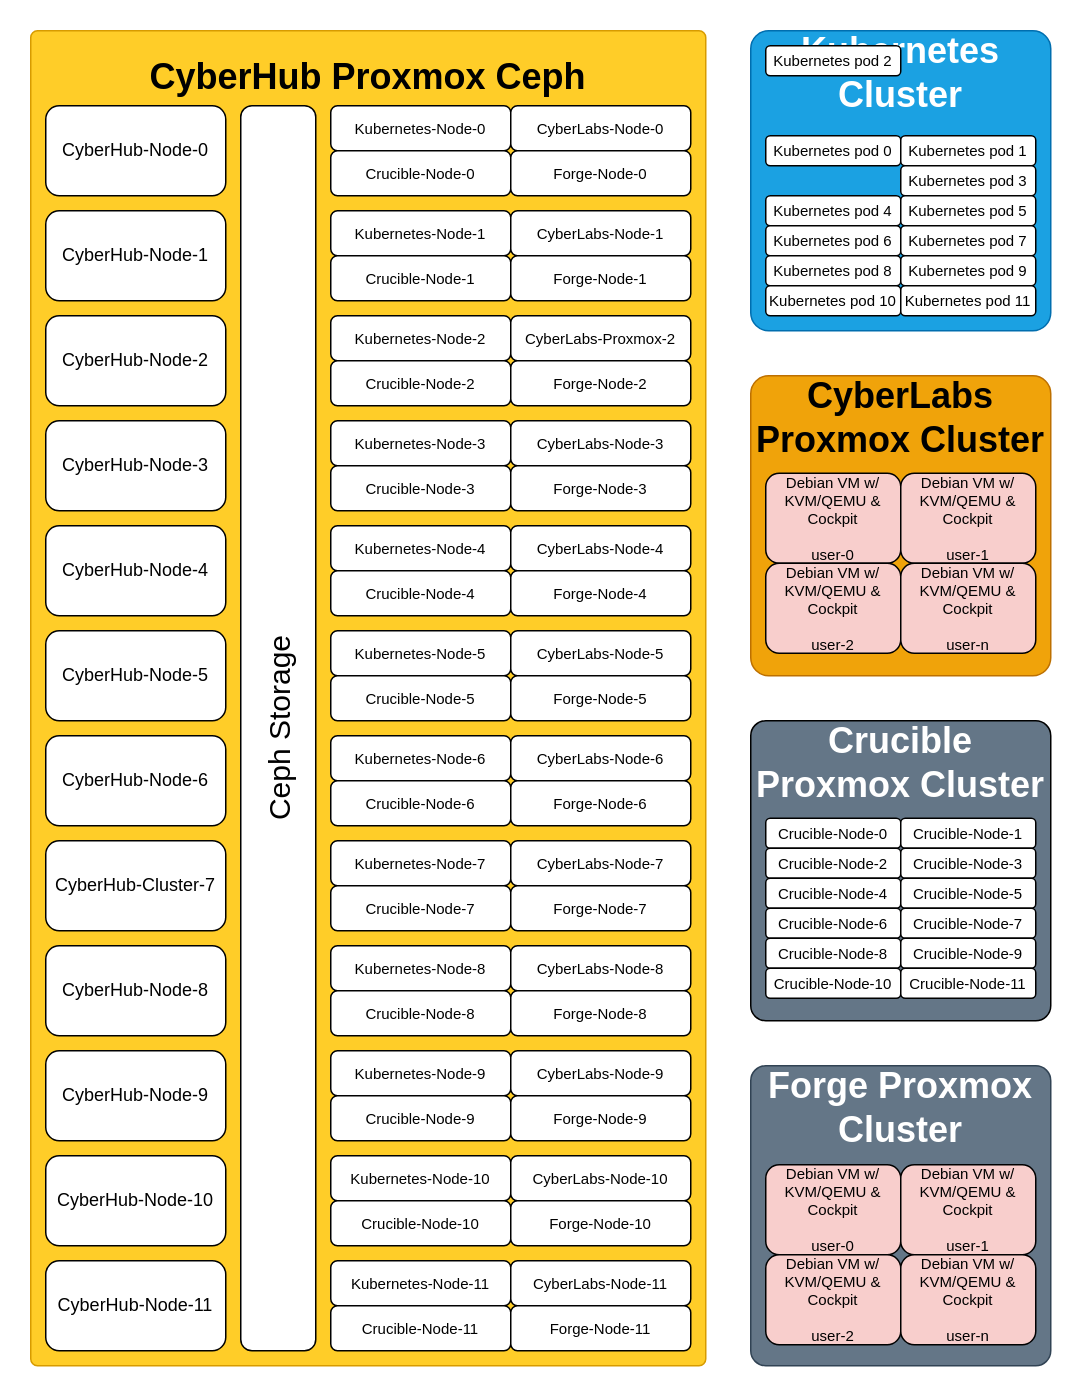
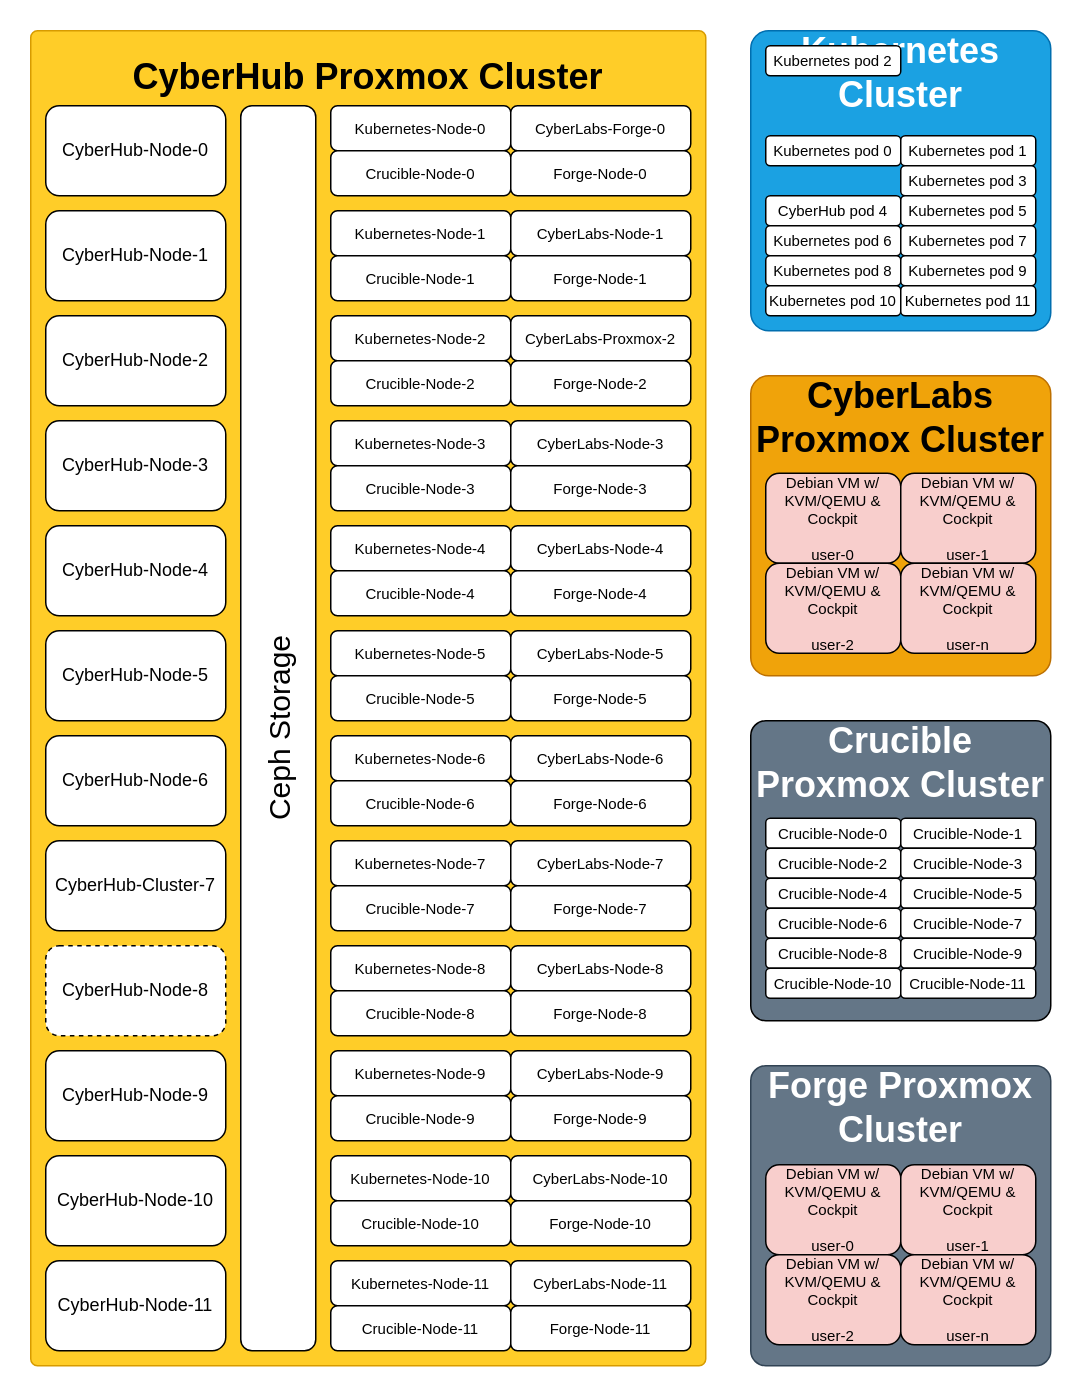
node "CyberHub Proxmox Ceph": label "CyberHub Proxmox Ceph" -> "CyberHub Proxmox Cluster"
node "CyberLabs-Node-0": label "CyberLabs-Node-0" -> "CyberLabs-Forge-0"
node "Kubernetes pod 4": label "Kubernetes pod 4" -> "CyberHub pod 4"
node "CyberHub-Node-8": style solid -> dashed
